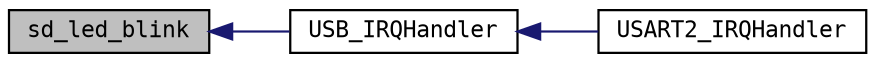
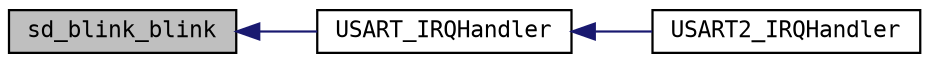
node "sd_led_blink": label "sd_led_blink" -> "sd_blink_blink"
node "USB_IRQHandler": label "USB_IRQHandler" -> "USART_IRQHandler"
